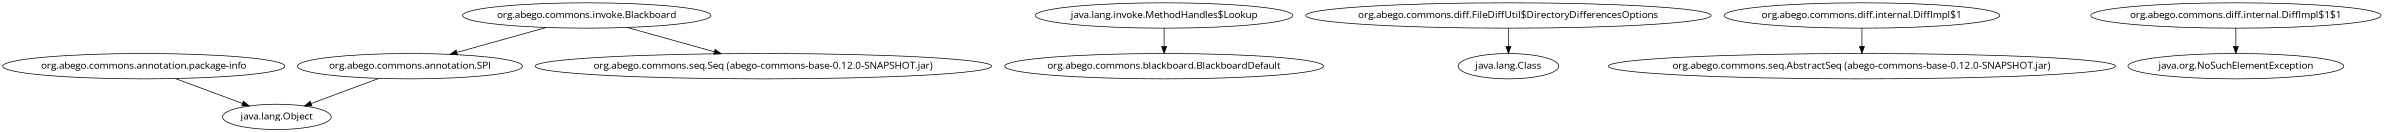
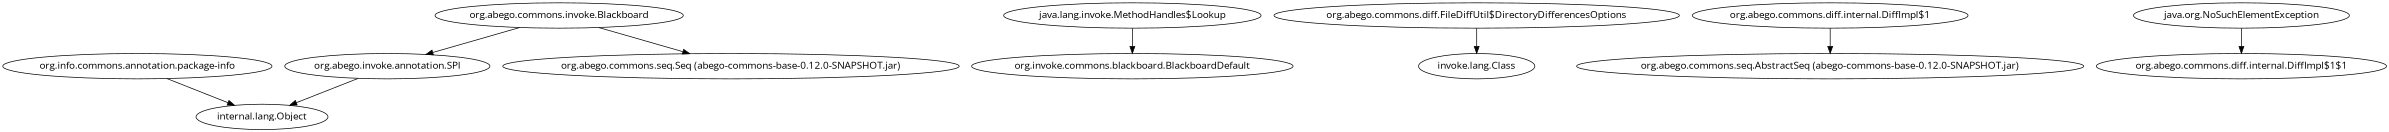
edge "org.abego.commons.diff.internal.DiffImpl$1$1" -> "java.org.NoSuchElementException": reversed
node "org.abego.commons.annotation.package-info": label "org.abego.commons.annotation.package-info" -> "org.info.commons.annotation.package-info"
node "org.abego.commons.annotation.SPI": label "org.abego.commons.annotation.SPI" -> "org.abego.invoke.annotation.SPI"
node "org.abego.commons.blackboard.BlackboardDefault": label "org.abego.commons.blackboard.BlackboardDefault" -> "org.invoke.commons.blackboard.BlackboardDefault"
node "java.lang.Class": label "java.lang.Class" -> "invoke.lang.Class"
node "java.lang.Object": label "java.lang.Object" -> "internal.lang.Object"
